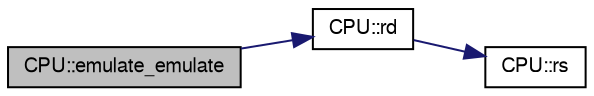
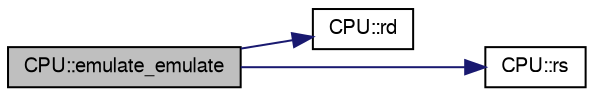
edge "CPU::rd" -> "CPU::rs": now "CPU::emulate_emulate" -> "CPU::rs"
